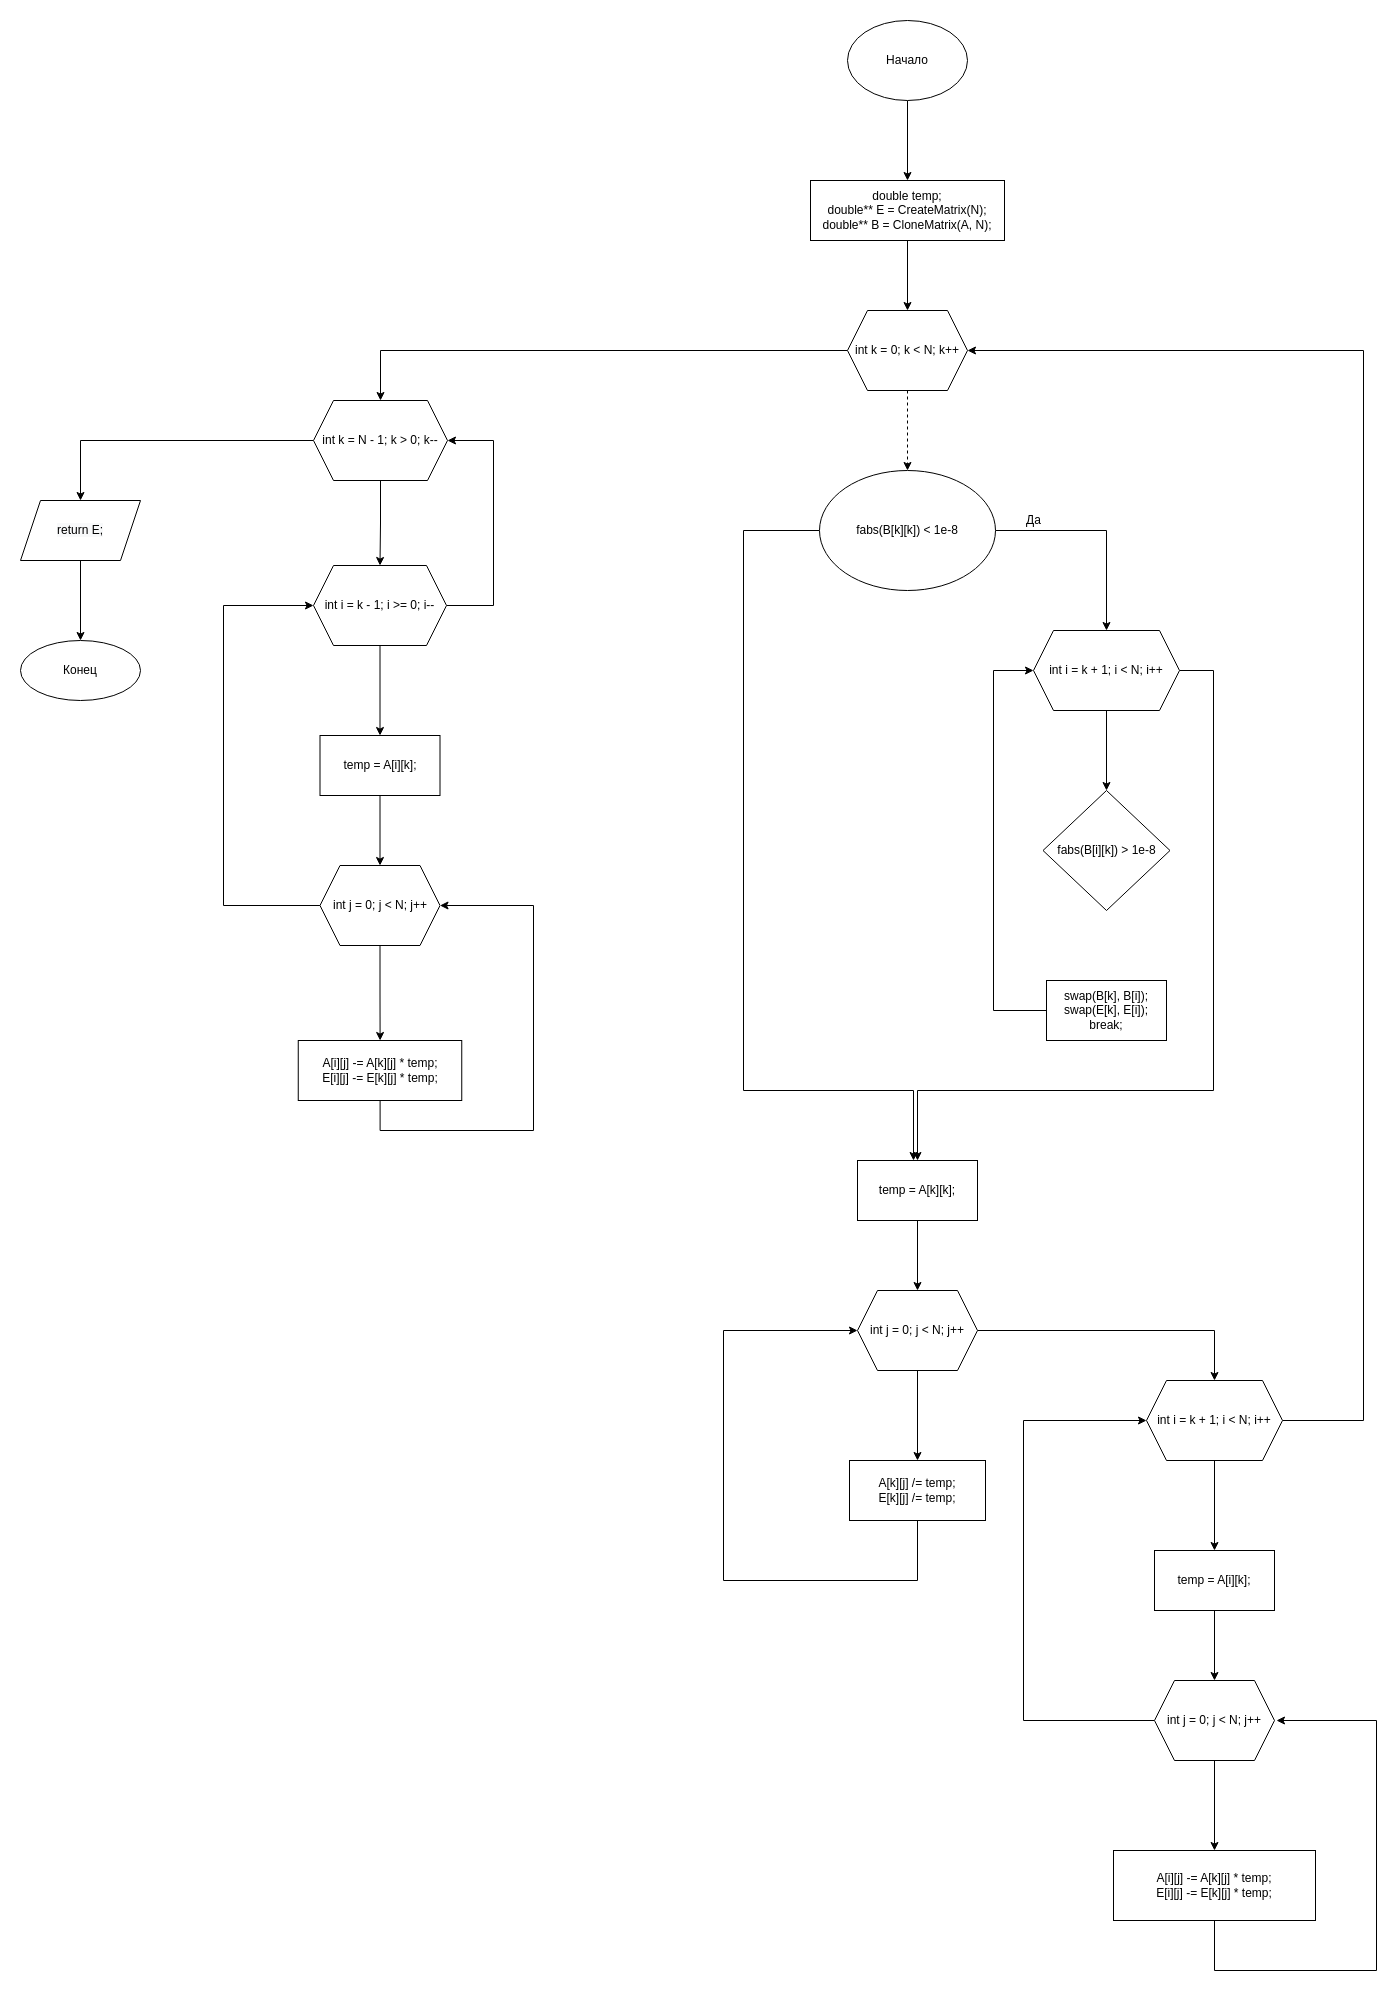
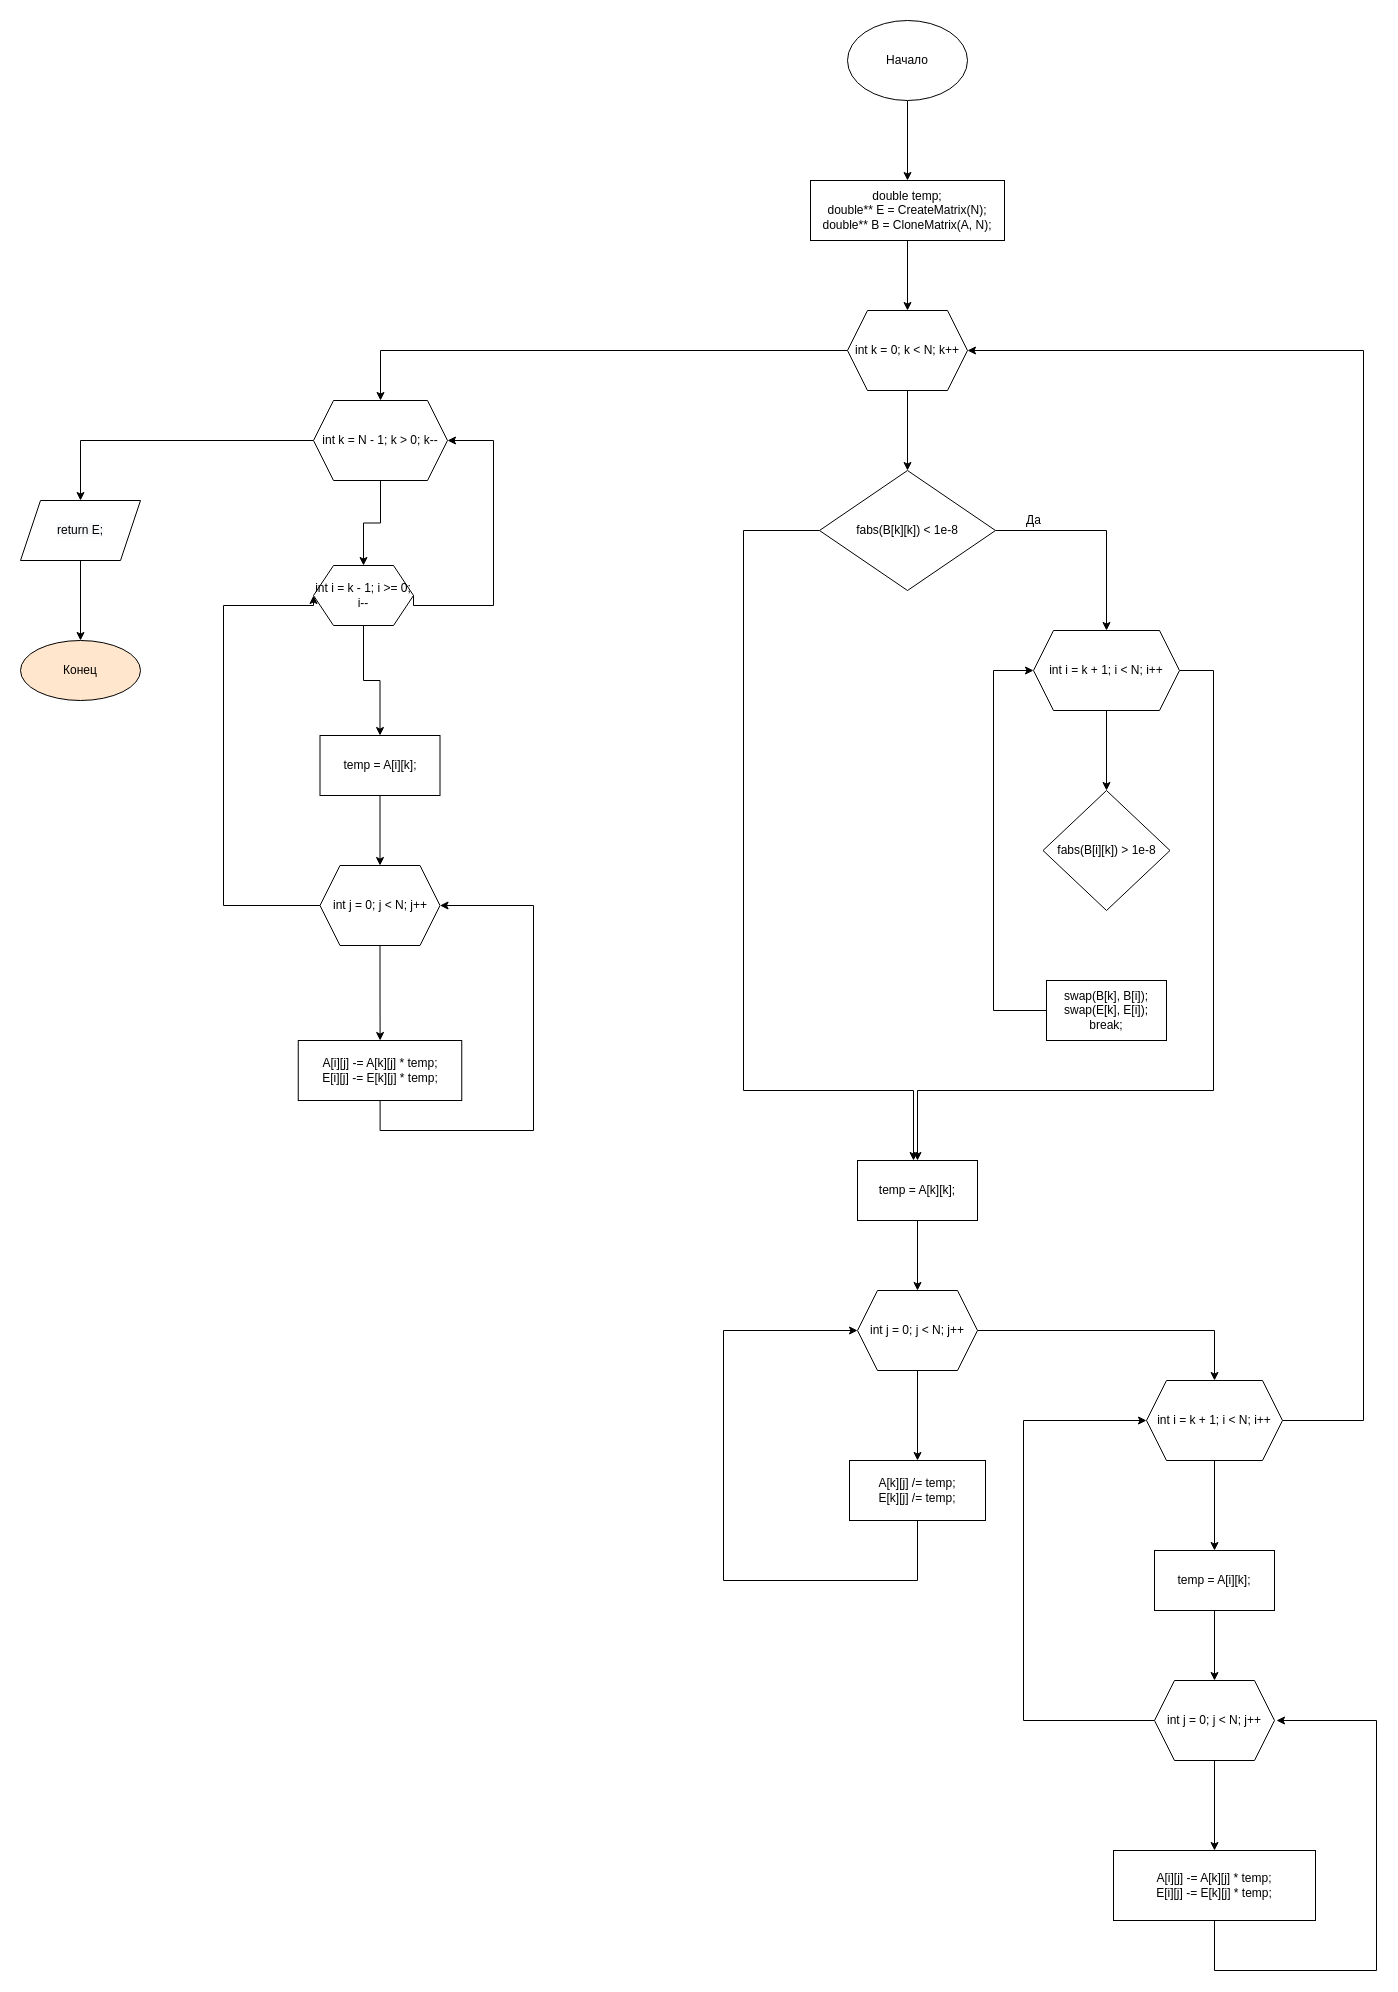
edge "int k = 0; k < N; k++" -> "fabs(B[k][k]) < 1e-8": style dashed -> solid
node "fabs(B[k][k]) < 1e-8": shape ellipse -> diamond
node "int i = k - 1; i >= 0; i--": size 133x80 -> 100x60
node "Конец": fillcolor #ffffff -> #ffe6cc
